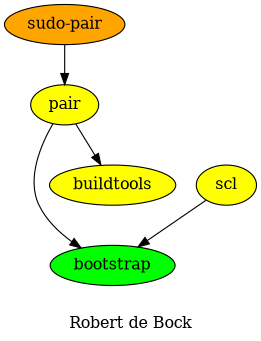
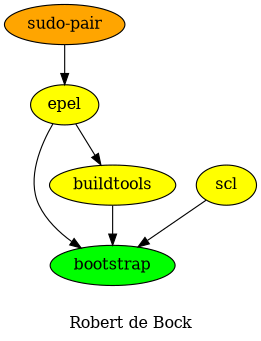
node "pair": label "pair" -> "epel"
edge "buildtools" -> "bootstrap": added
